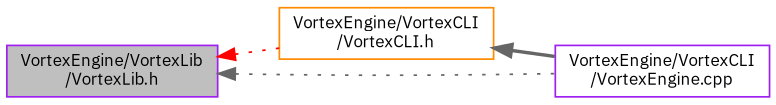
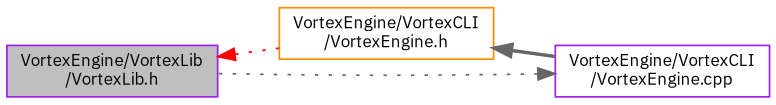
node "VortexEngine/VortexCLI /VortexCLI.h": label "VortexEngine/VortexCLI /VortexCLI.h" -> "VortexEngine/VortexCLI /VortexEngine.h"
edge "VortexEngine/VortexCLI /VortexEngine.cpp" -> "VortexEngine/VortexLib /VortexLib.h": reversed
